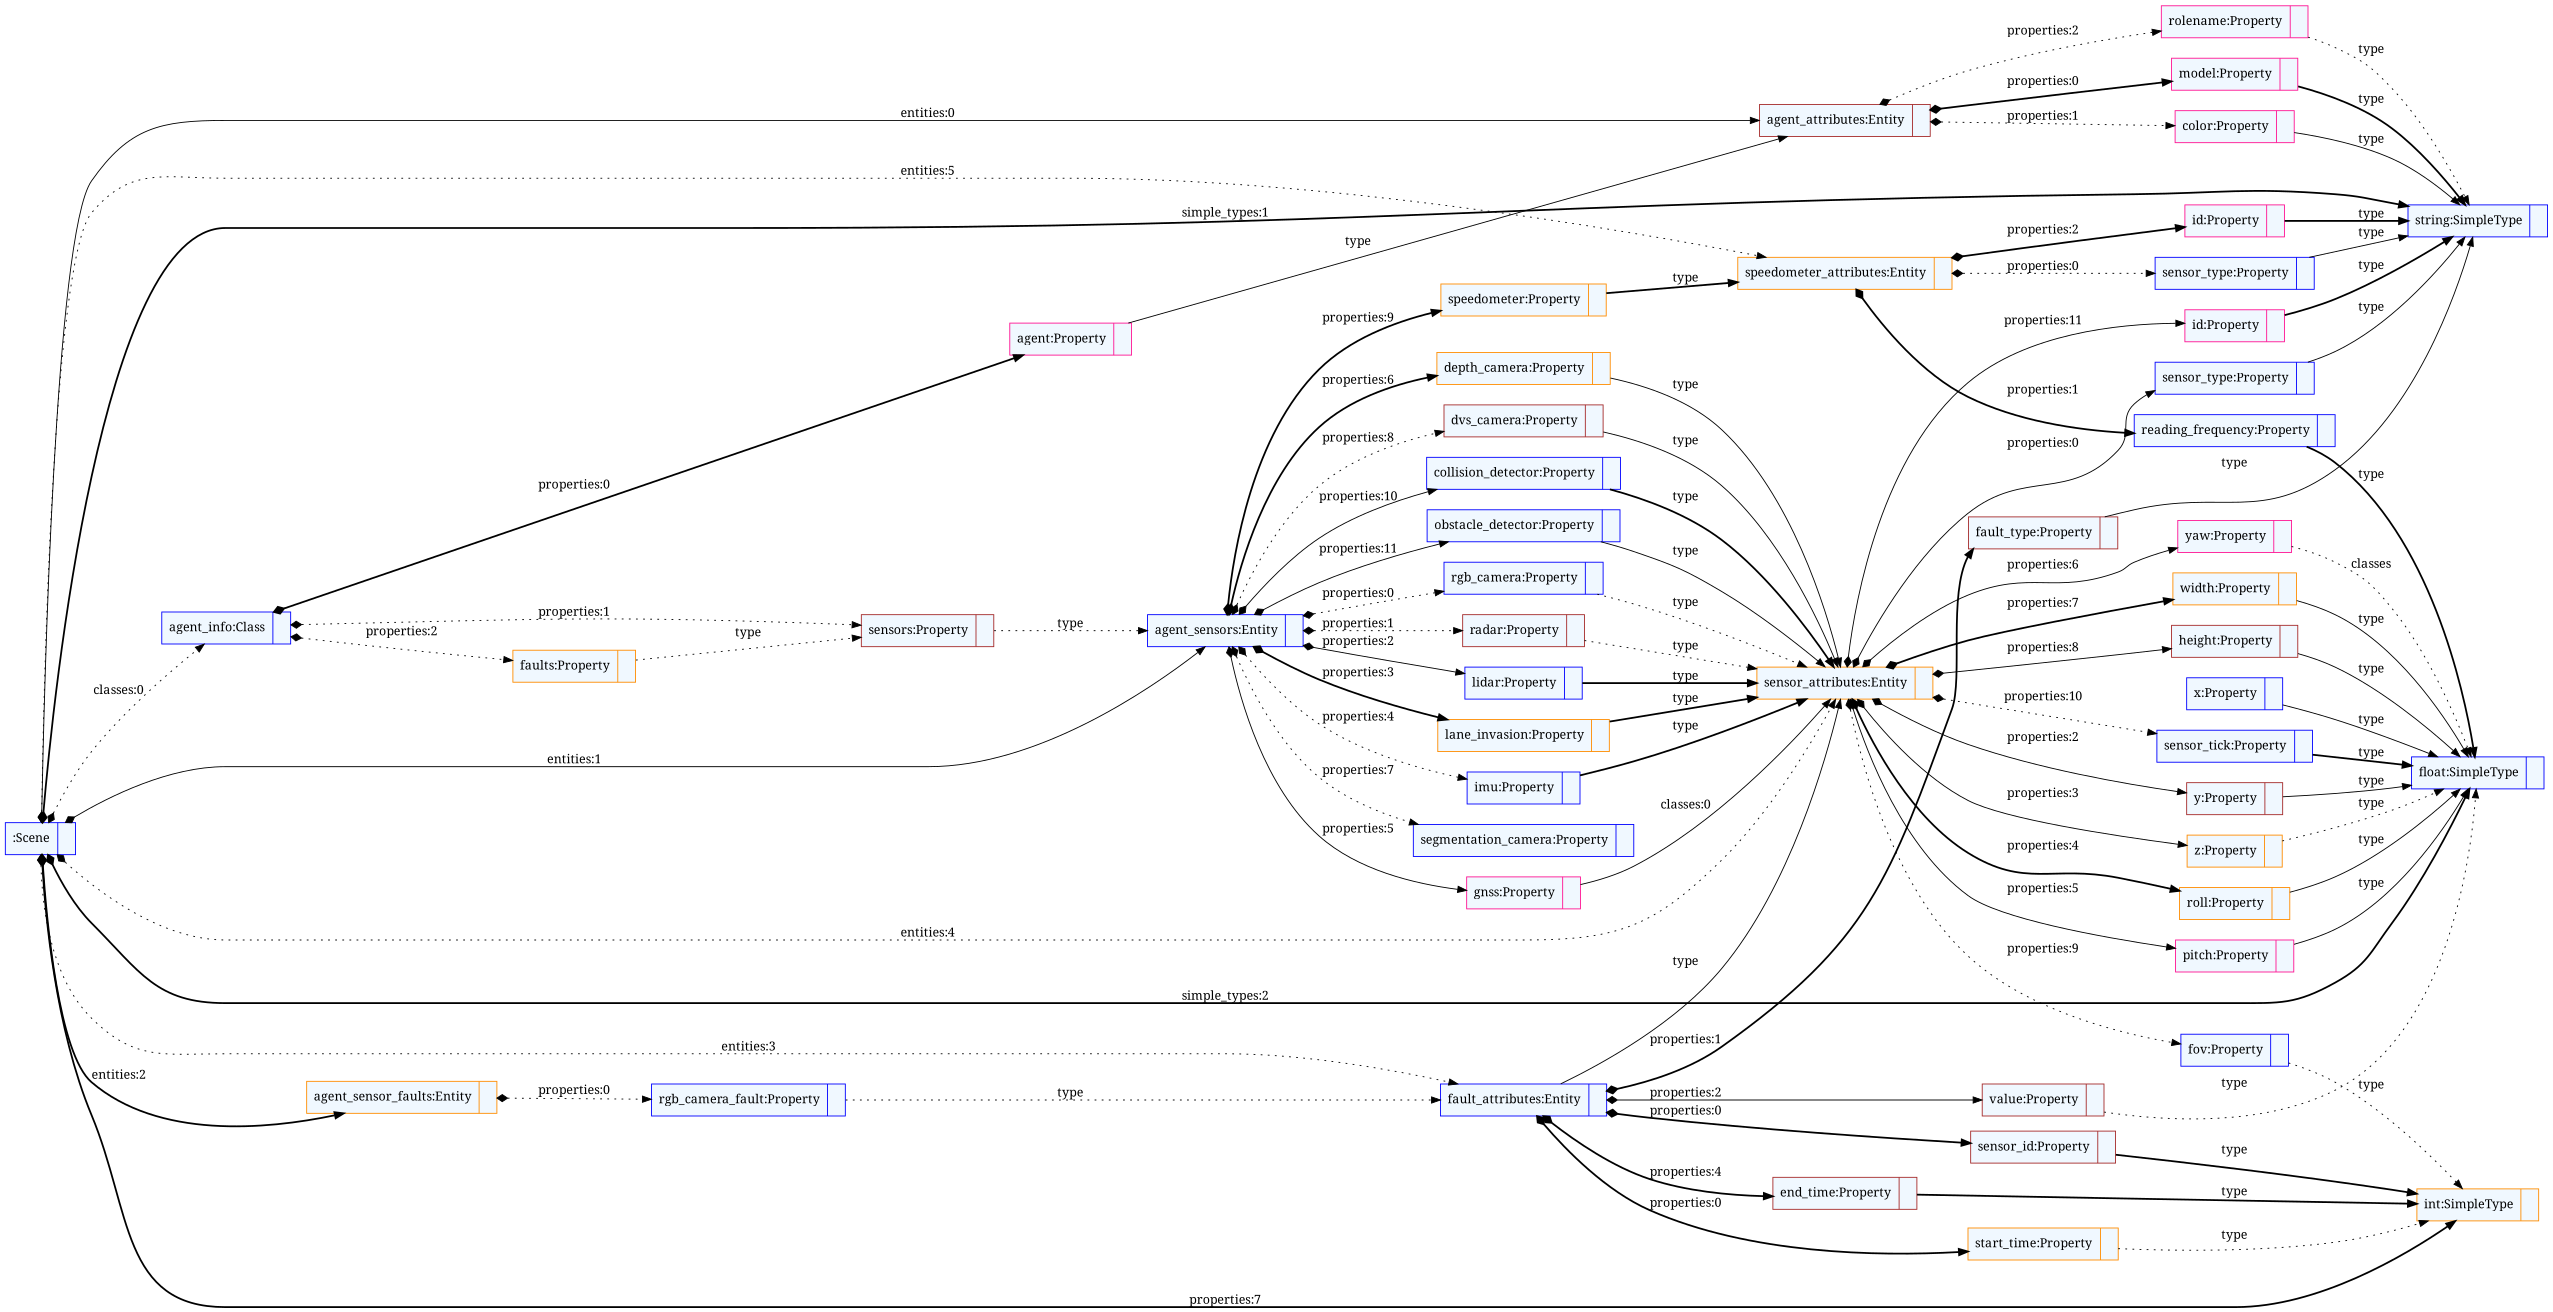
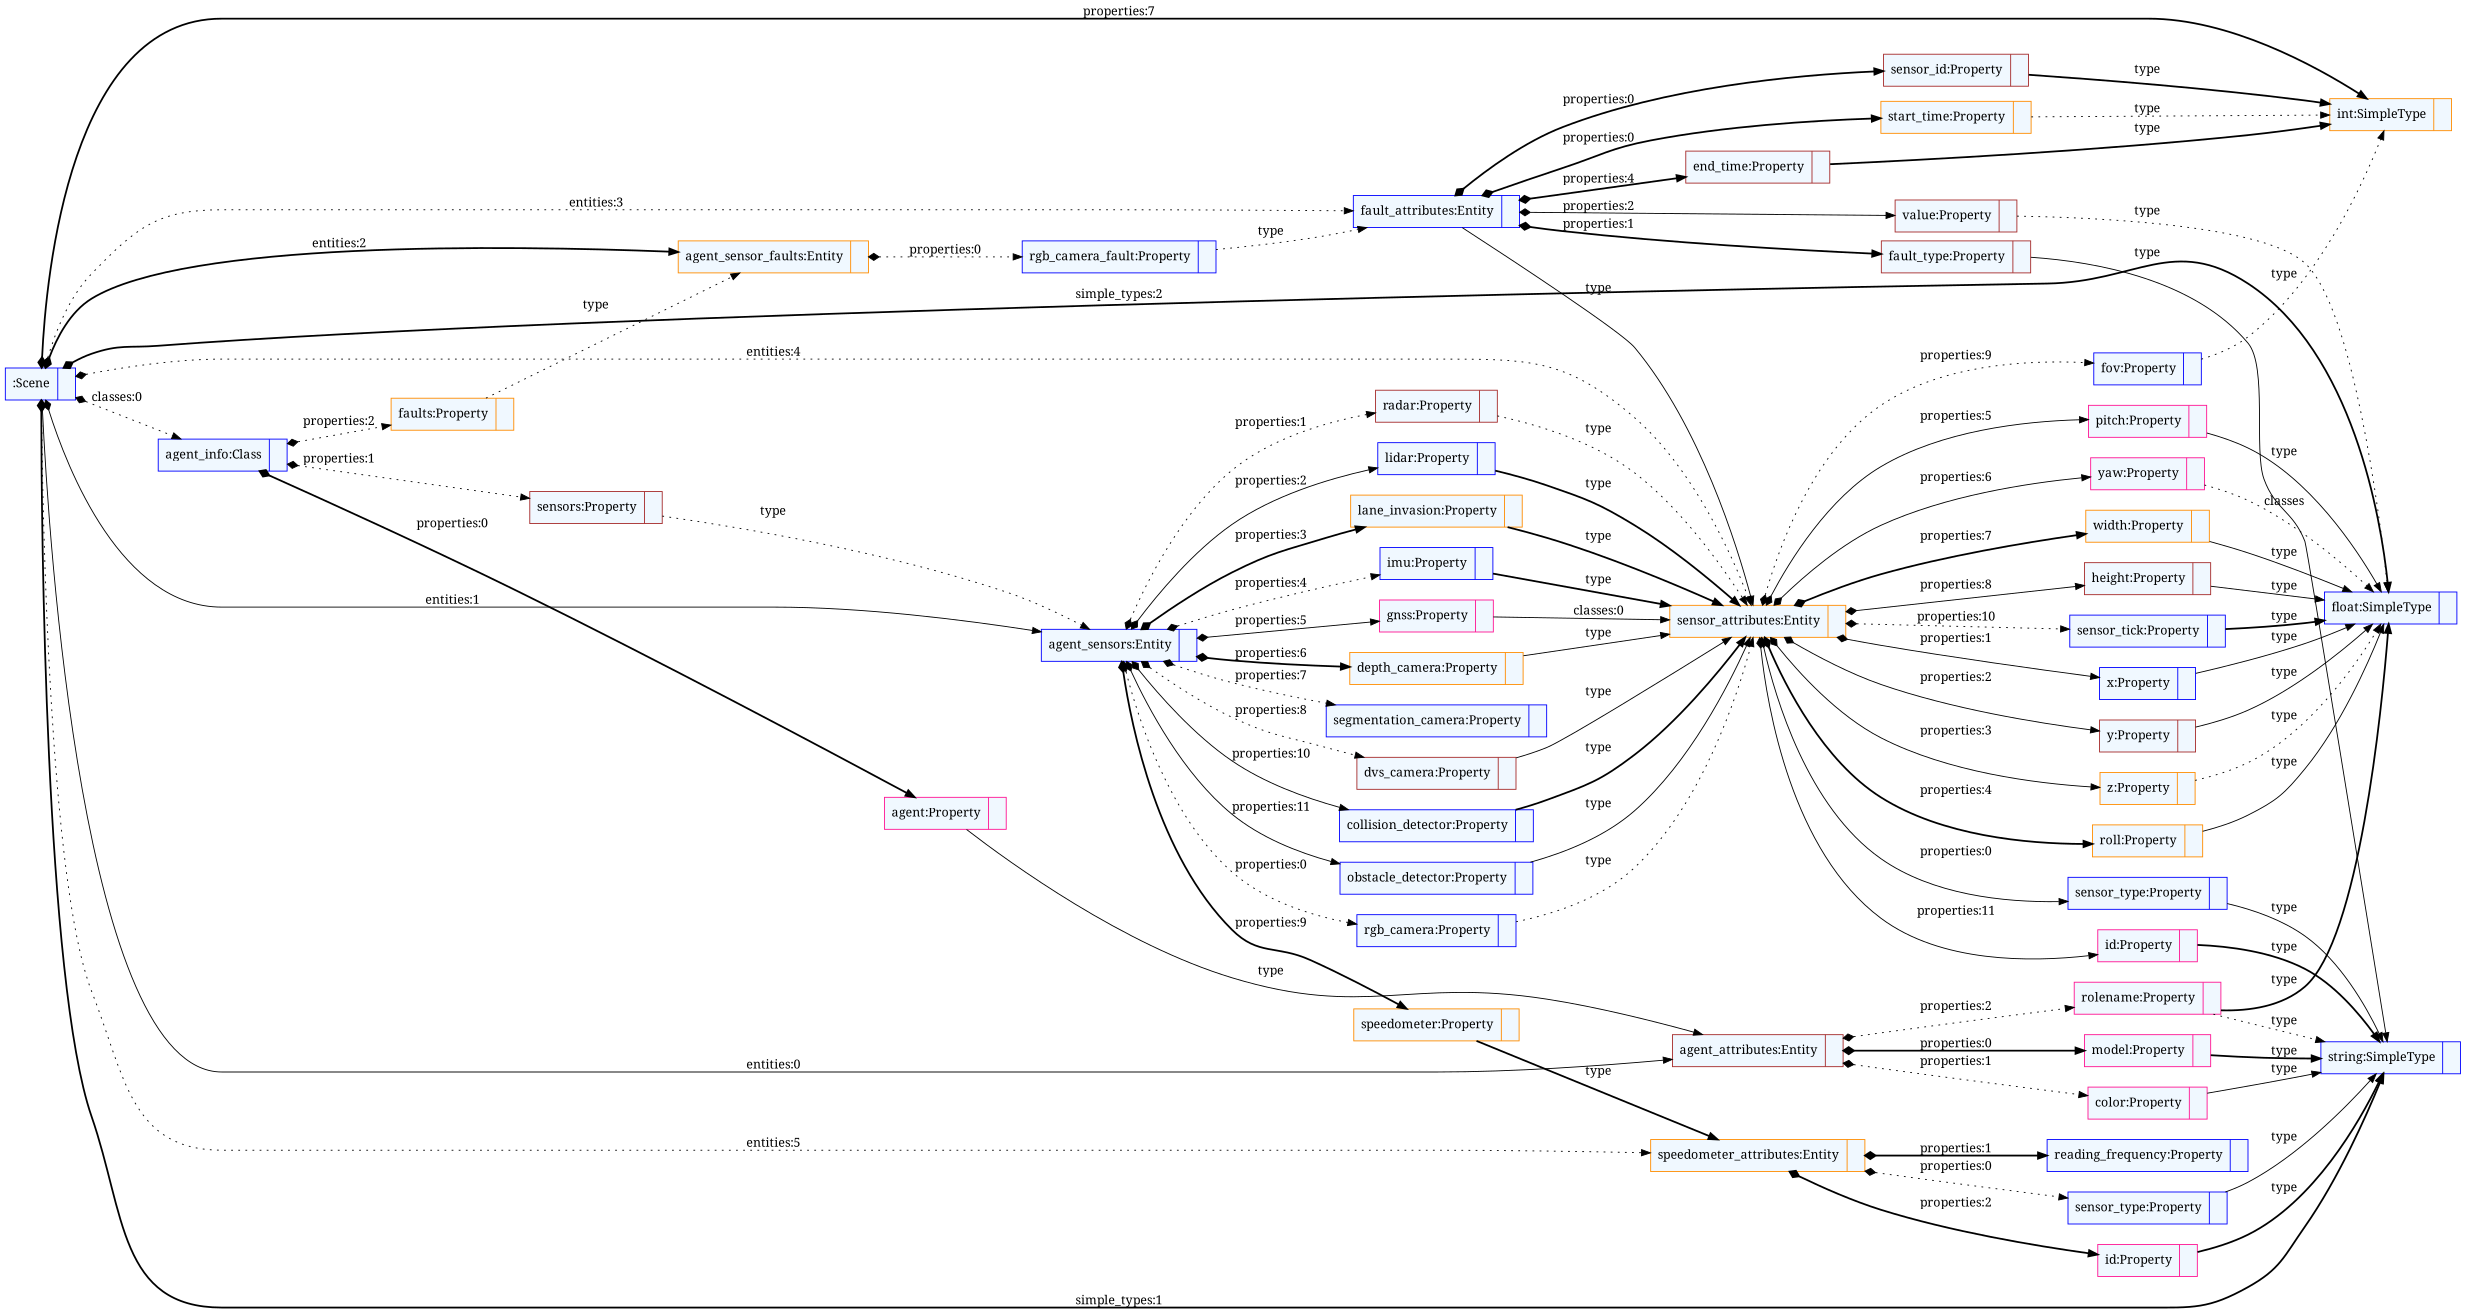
edge "reading_frequency:Property" -- "float:SimpleType": now "rolename:Property" -- "float:SimpleType"
edge "sensors:Property" -- "faults:Property": now "agent_sensor_faults:Entity" -- "faults:Property"
edge "sensor_attributes:Entity" -- "x:Property": added, label "properties:1"
